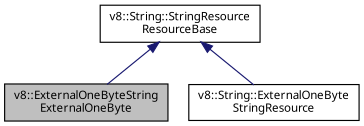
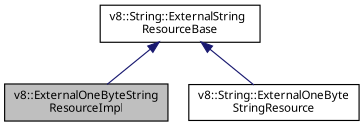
node "v8::String::StringResource ResourceBase": label "v8::String::StringResource ResourceBase" -> "v8::String::ExternalString ResourceBase"
node "v8::ExternalOneByteString ExternalOneByte": label "v8::ExternalOneByteString ExternalOneByte" -> "v8::ExternalOneByteString ResourceImpl"
